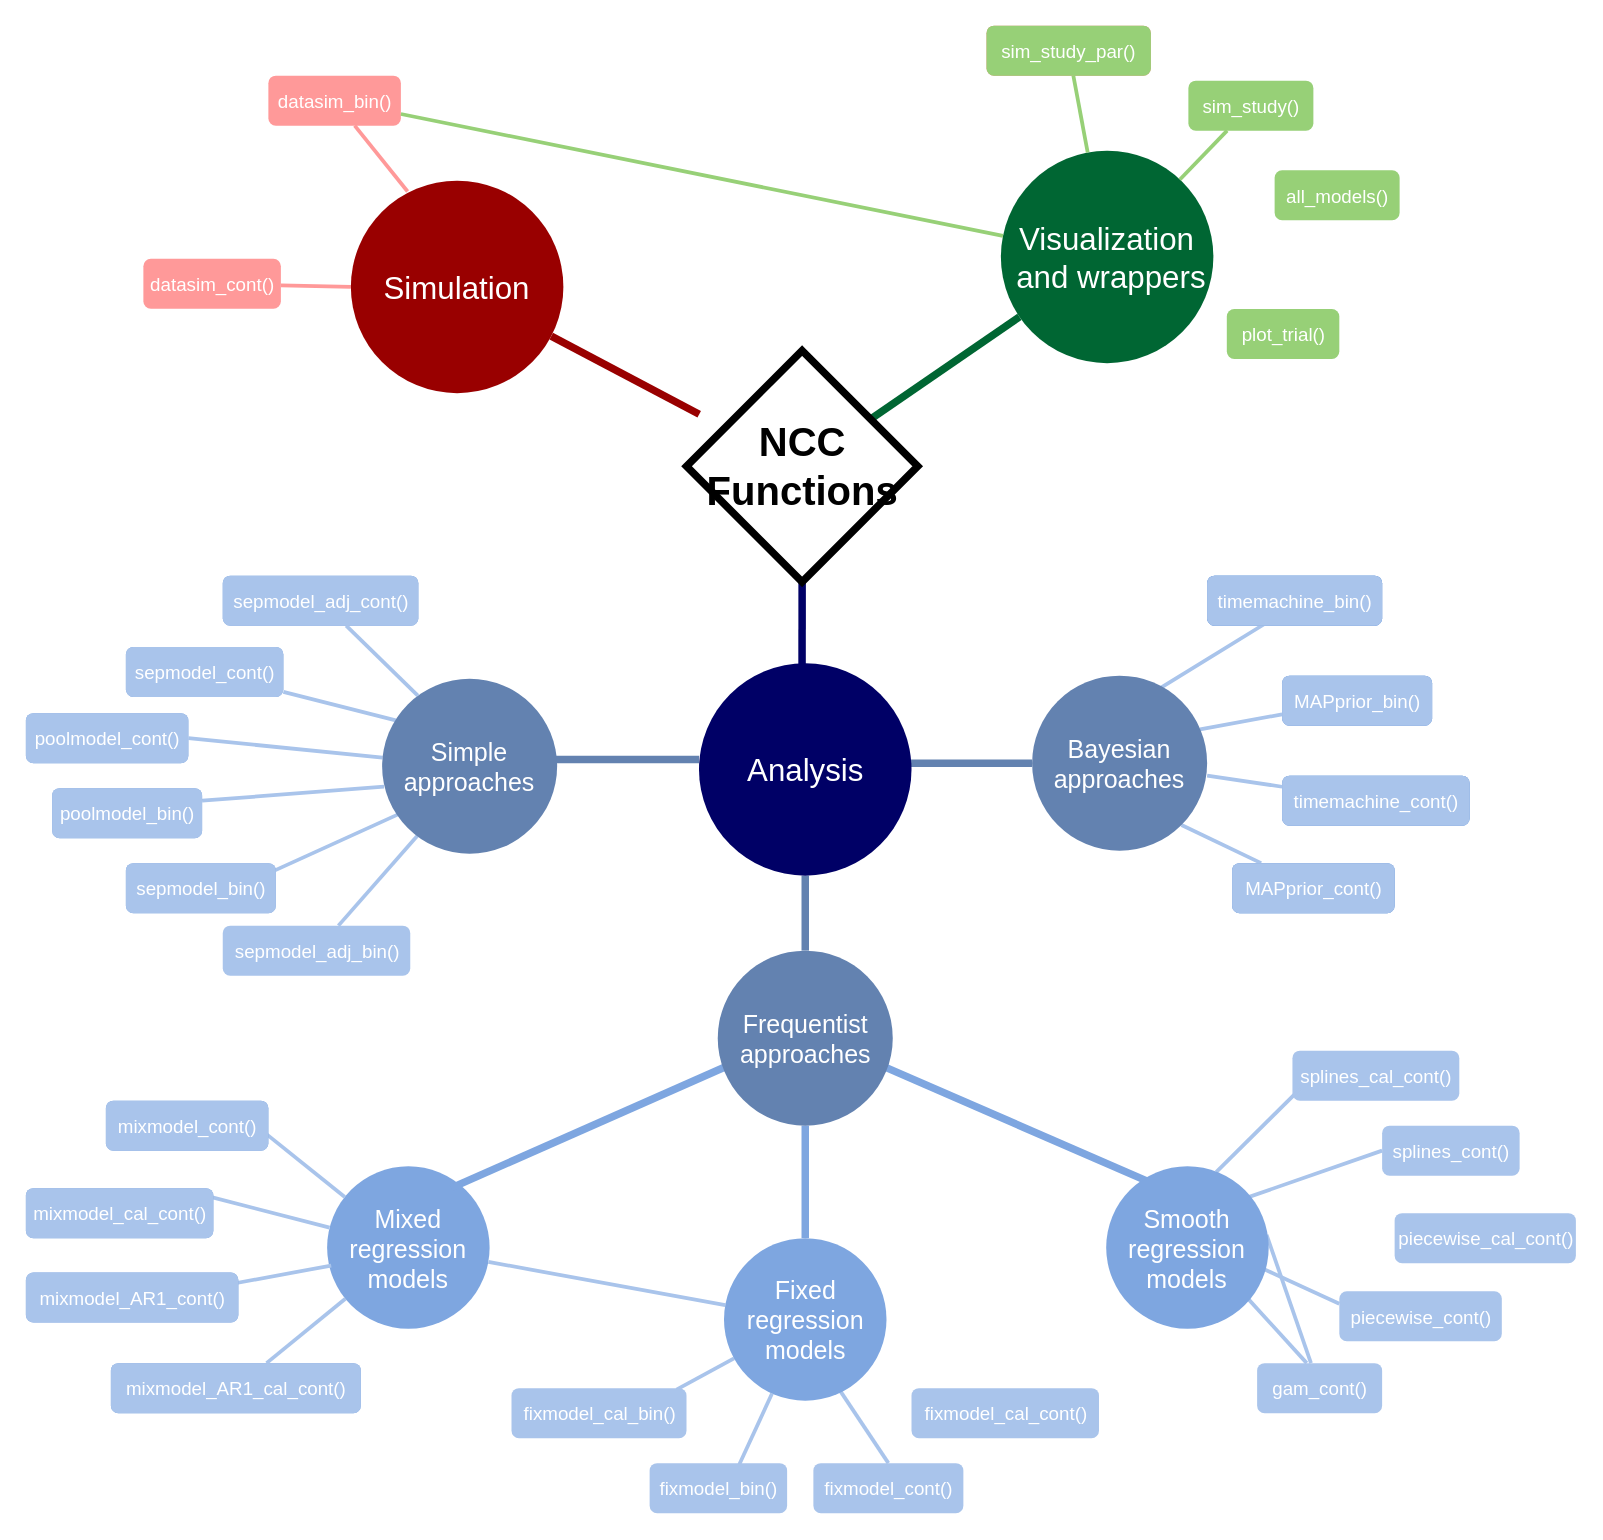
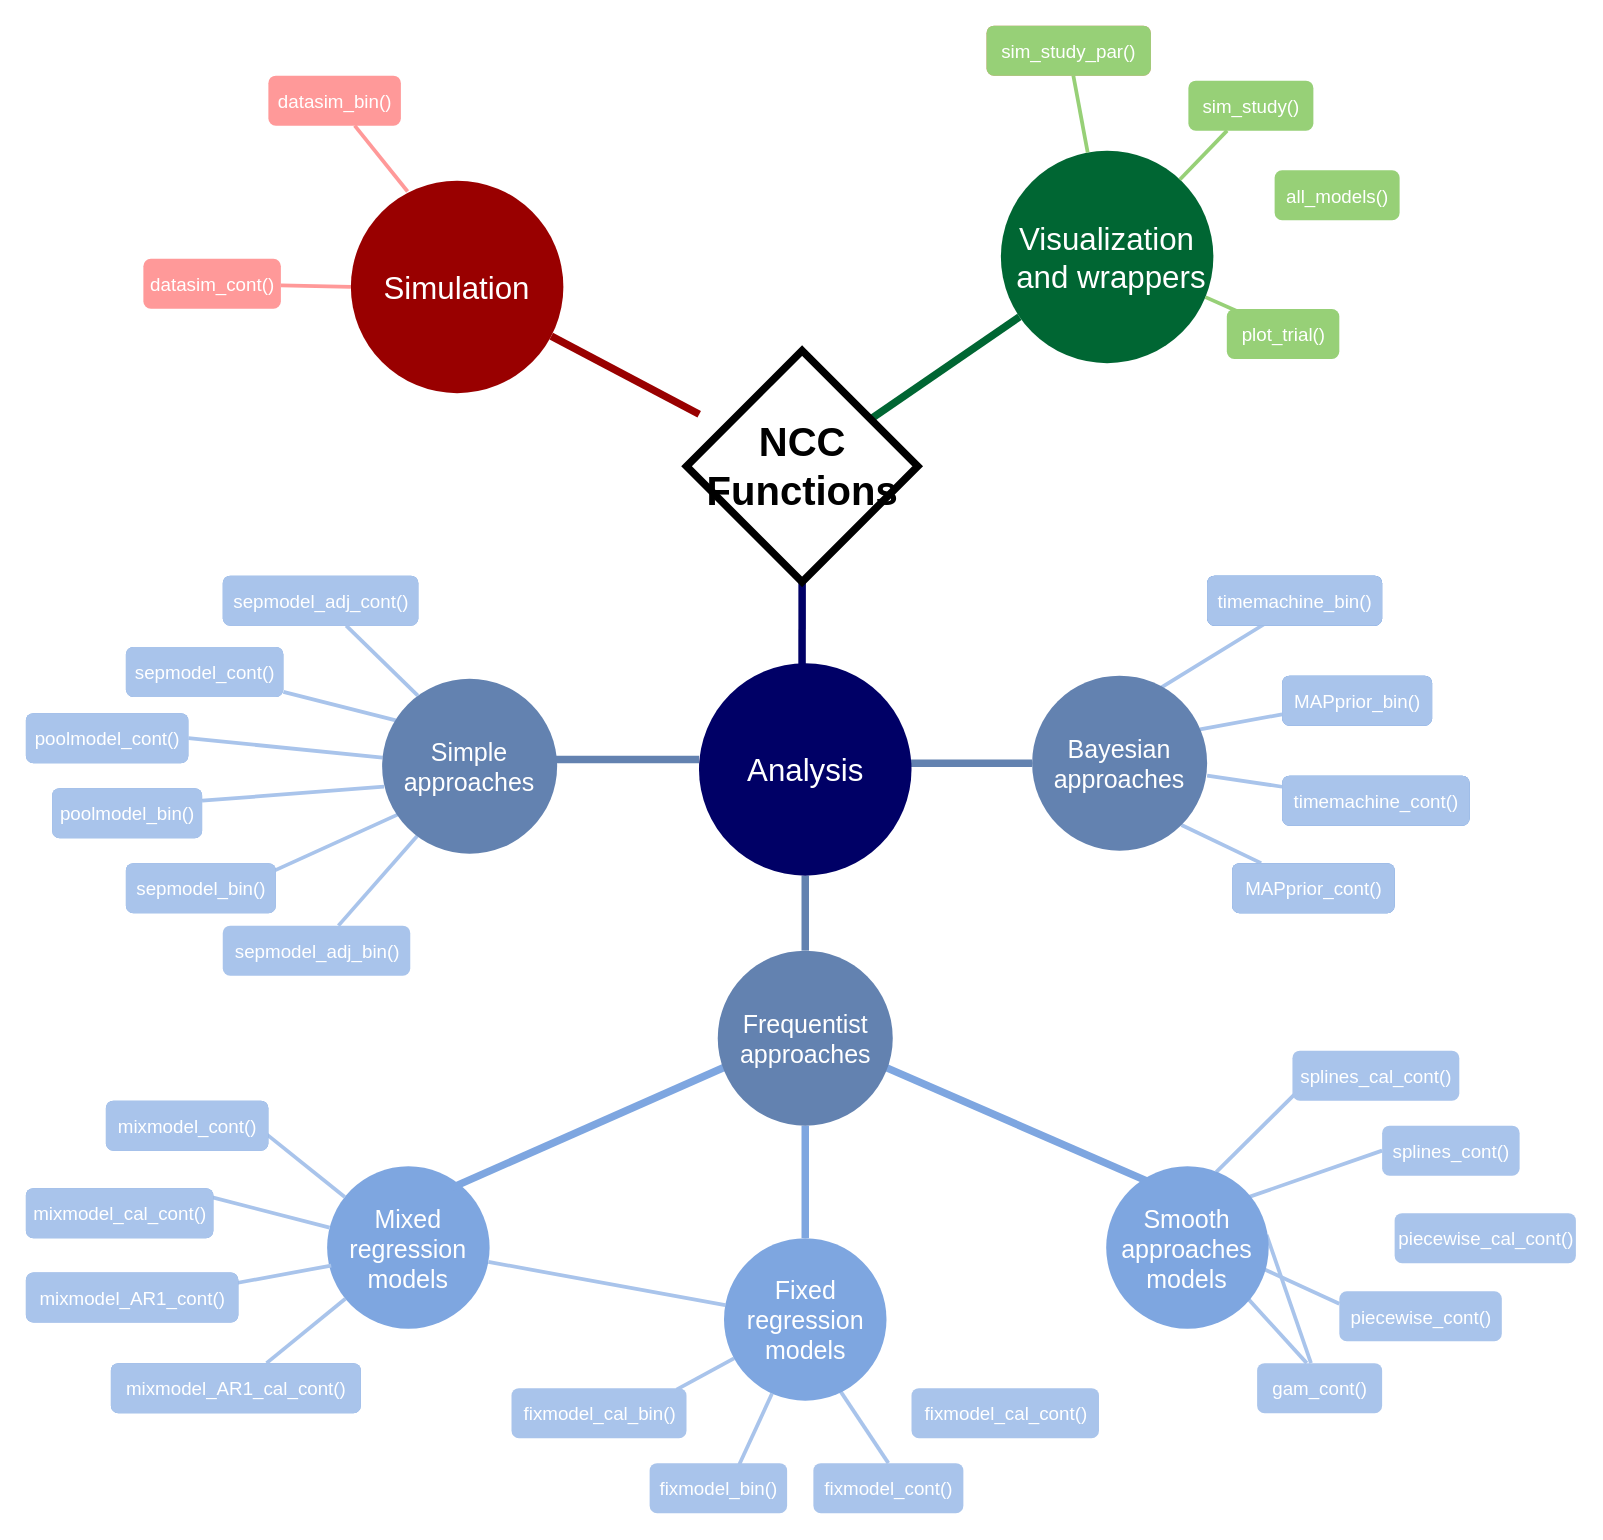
edge "datasim_bin()" -- "Visualization and wrappers": now "plot_trial()" -- "Visualization and wrappers"
node "Smooth regression models": label "Smooth regression models" -> "Smooth approaches models"
